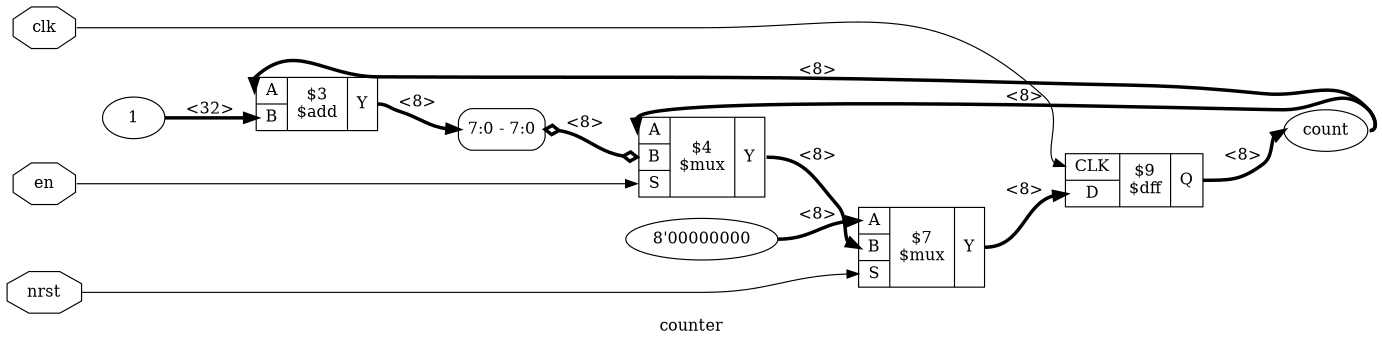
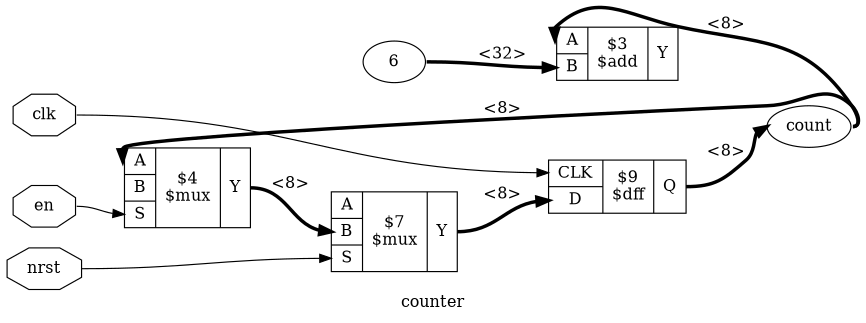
node "1": label "1" -> "6"
node "7:0 - 7:0": removed
node "8'00000000": removed
